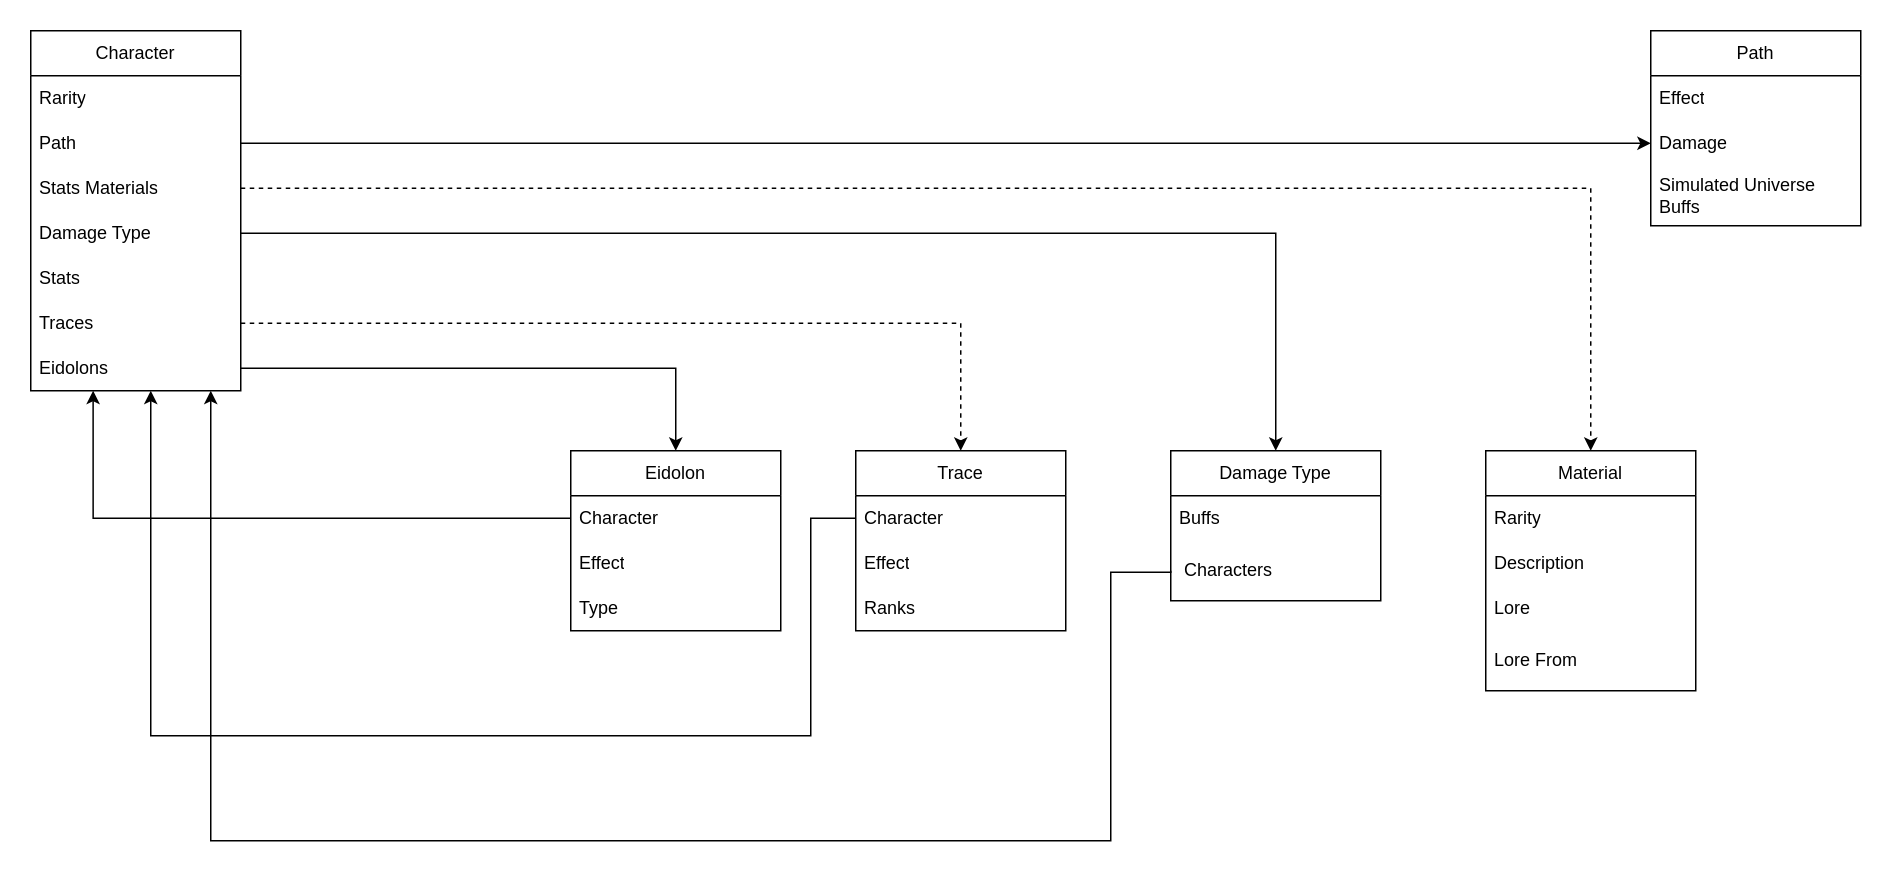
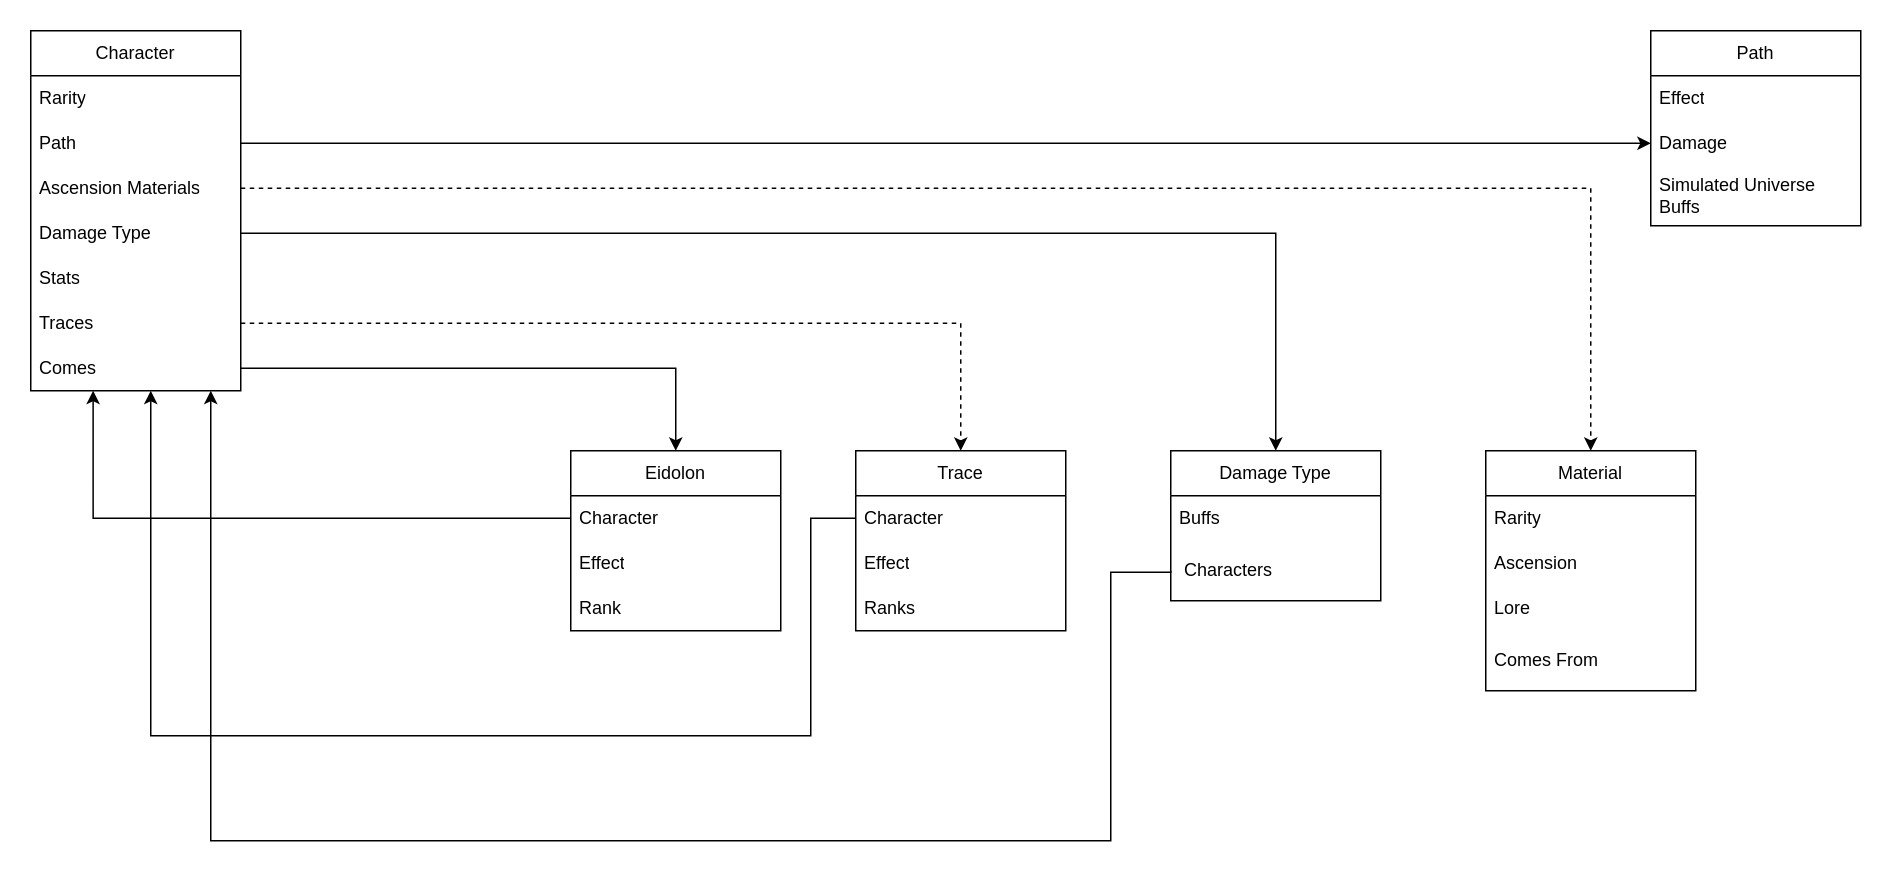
node "Stats Materials": label "Stats Materials" -> "Ascension Materials"
node "Eidolons": label "Eidolons" -> "Comes"
node "Description": label "Description" -> "Ascension"
node "Type": label "Type" -> "Rank"
node "Lore From": label "Lore From" -> "Comes From"
